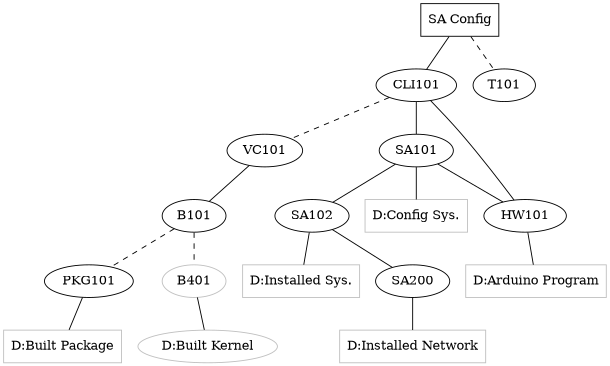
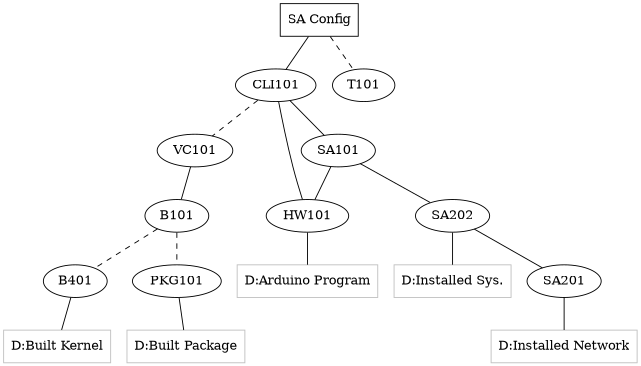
node "SA102": label "SA102" -> "SA202"
node "D:Config Sys.": removed
node "B401": color gray -> black
node "SA200": label "SA200" -> "SA201"
node "D:Built Kernel": shape ellipse -> box
